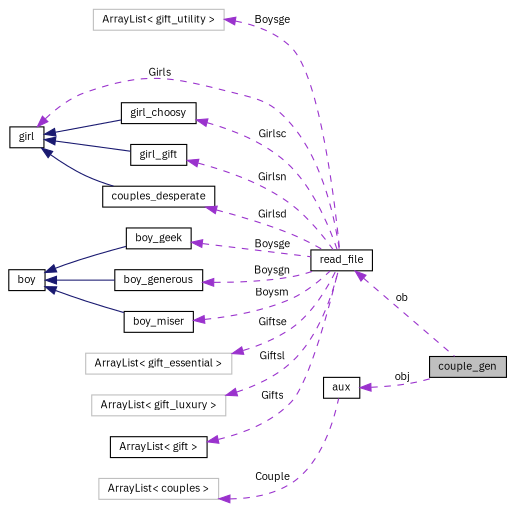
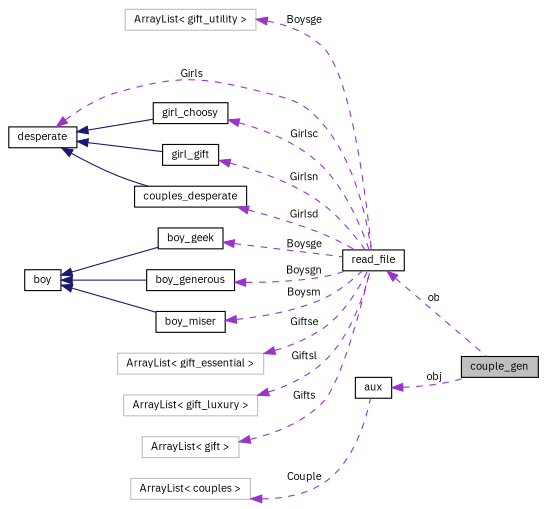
node "girl": label "girl" -> "desperate"
node "ArrayList< gift >": color black -> grey75
